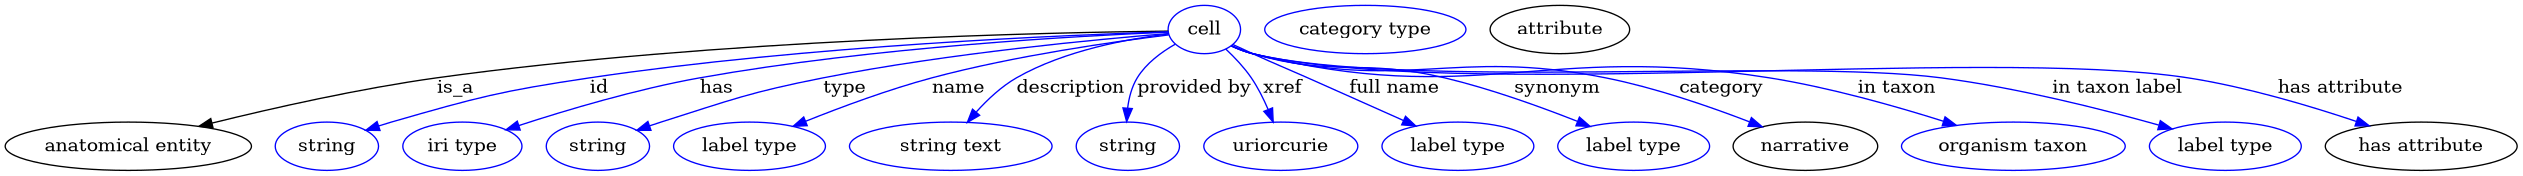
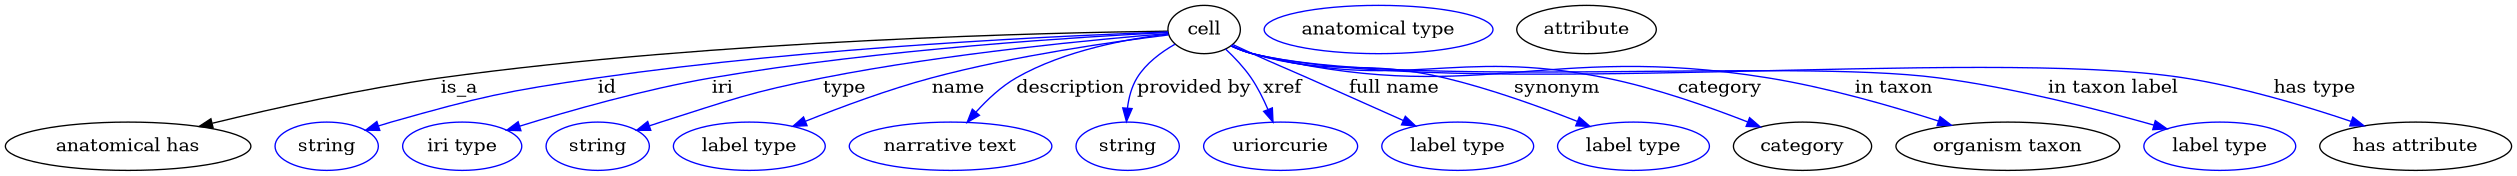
node "cell": color blue -> black
node "category type": label "category type" -> "anatomical type"
edge "cell" -> "iri type": label "has" -> "iri"
edge "cell" -> "has attribute": label "has attribute" -> "has type"
node "anatomical entity": label "anatomical entity" -> "anatomical has"
node "string text": label "string text" -> "narrative text"
node "narrative": label "narrative" -> "category"
node "organism taxon": color blue -> black
